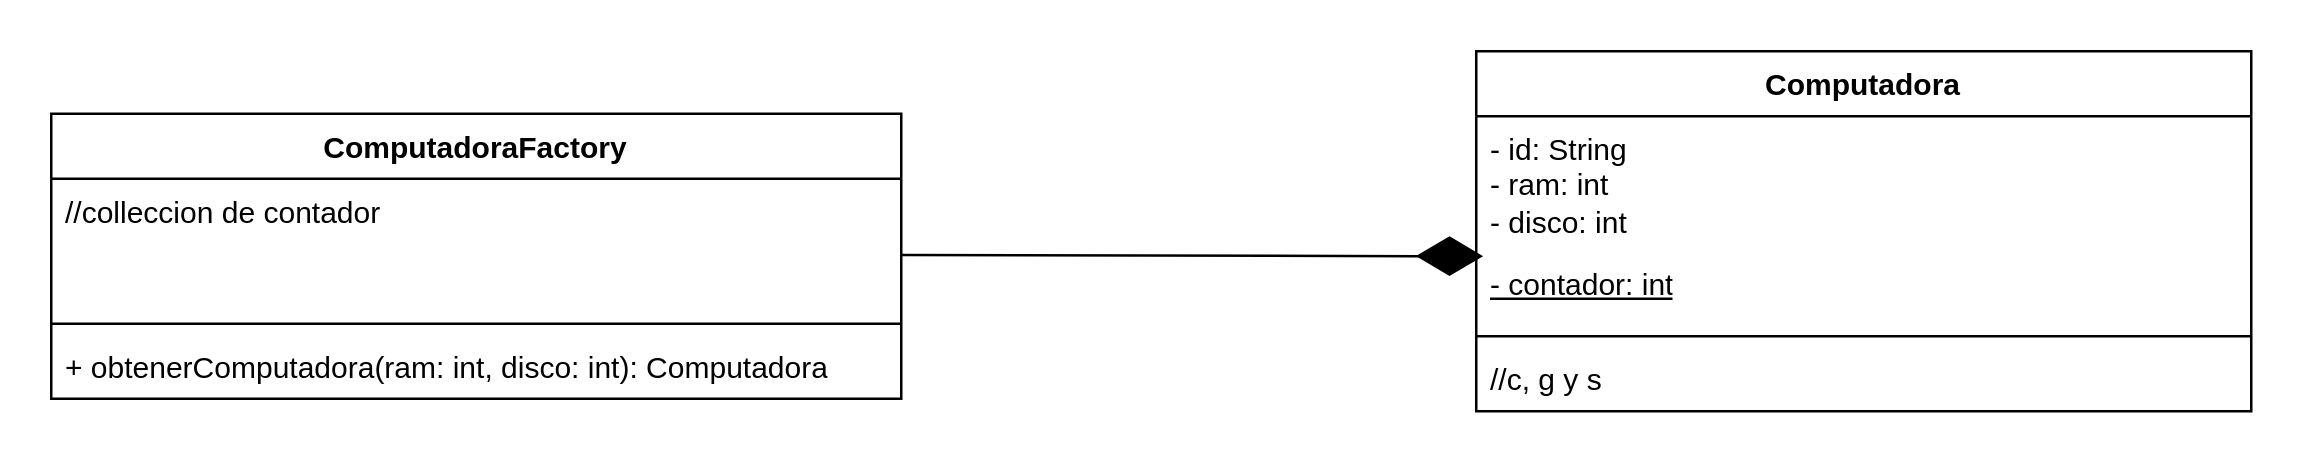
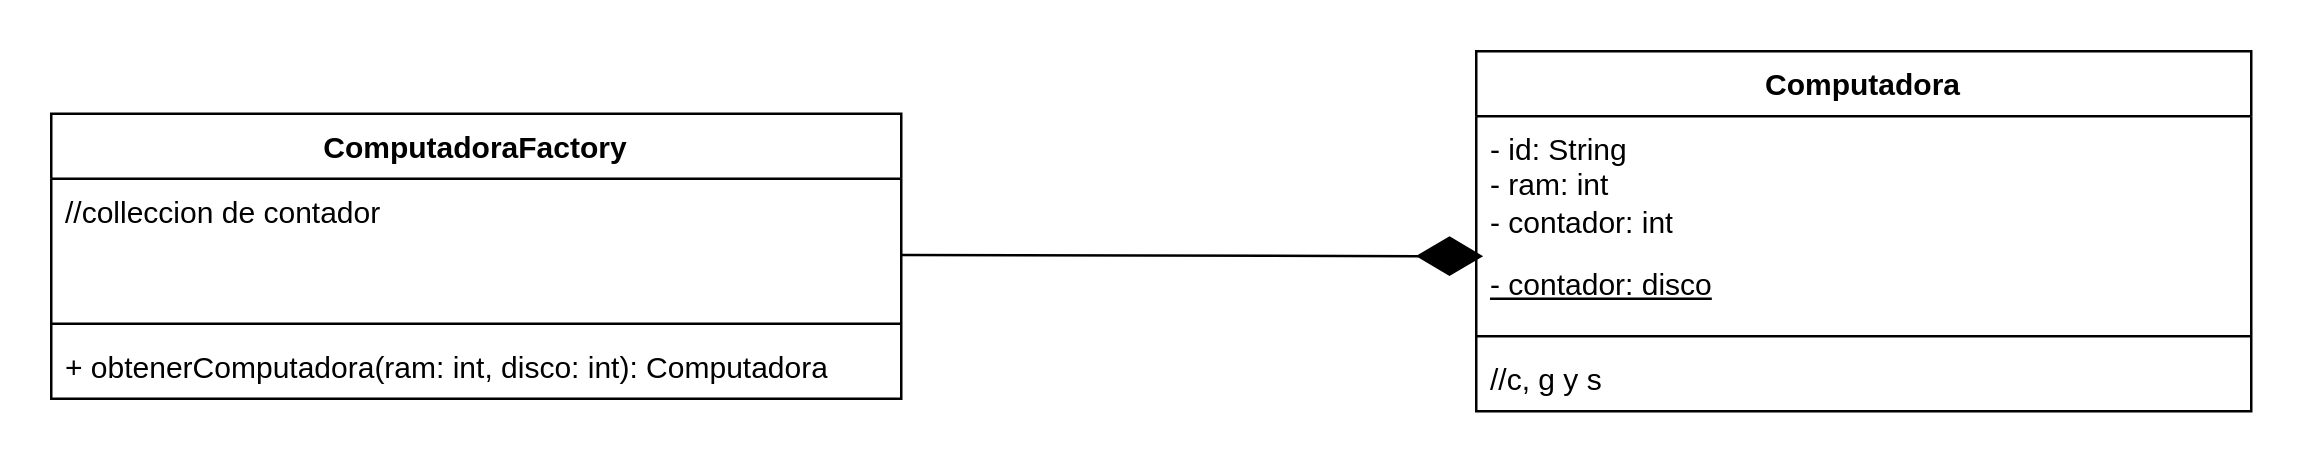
node "- id: String - ram: int - disco: int": label "- id: String - ram: int - disco: int" -> "- id: String - ram: int - contador: int"
node "- contador: int": label "- contador: int" -> "- contador: disco"
